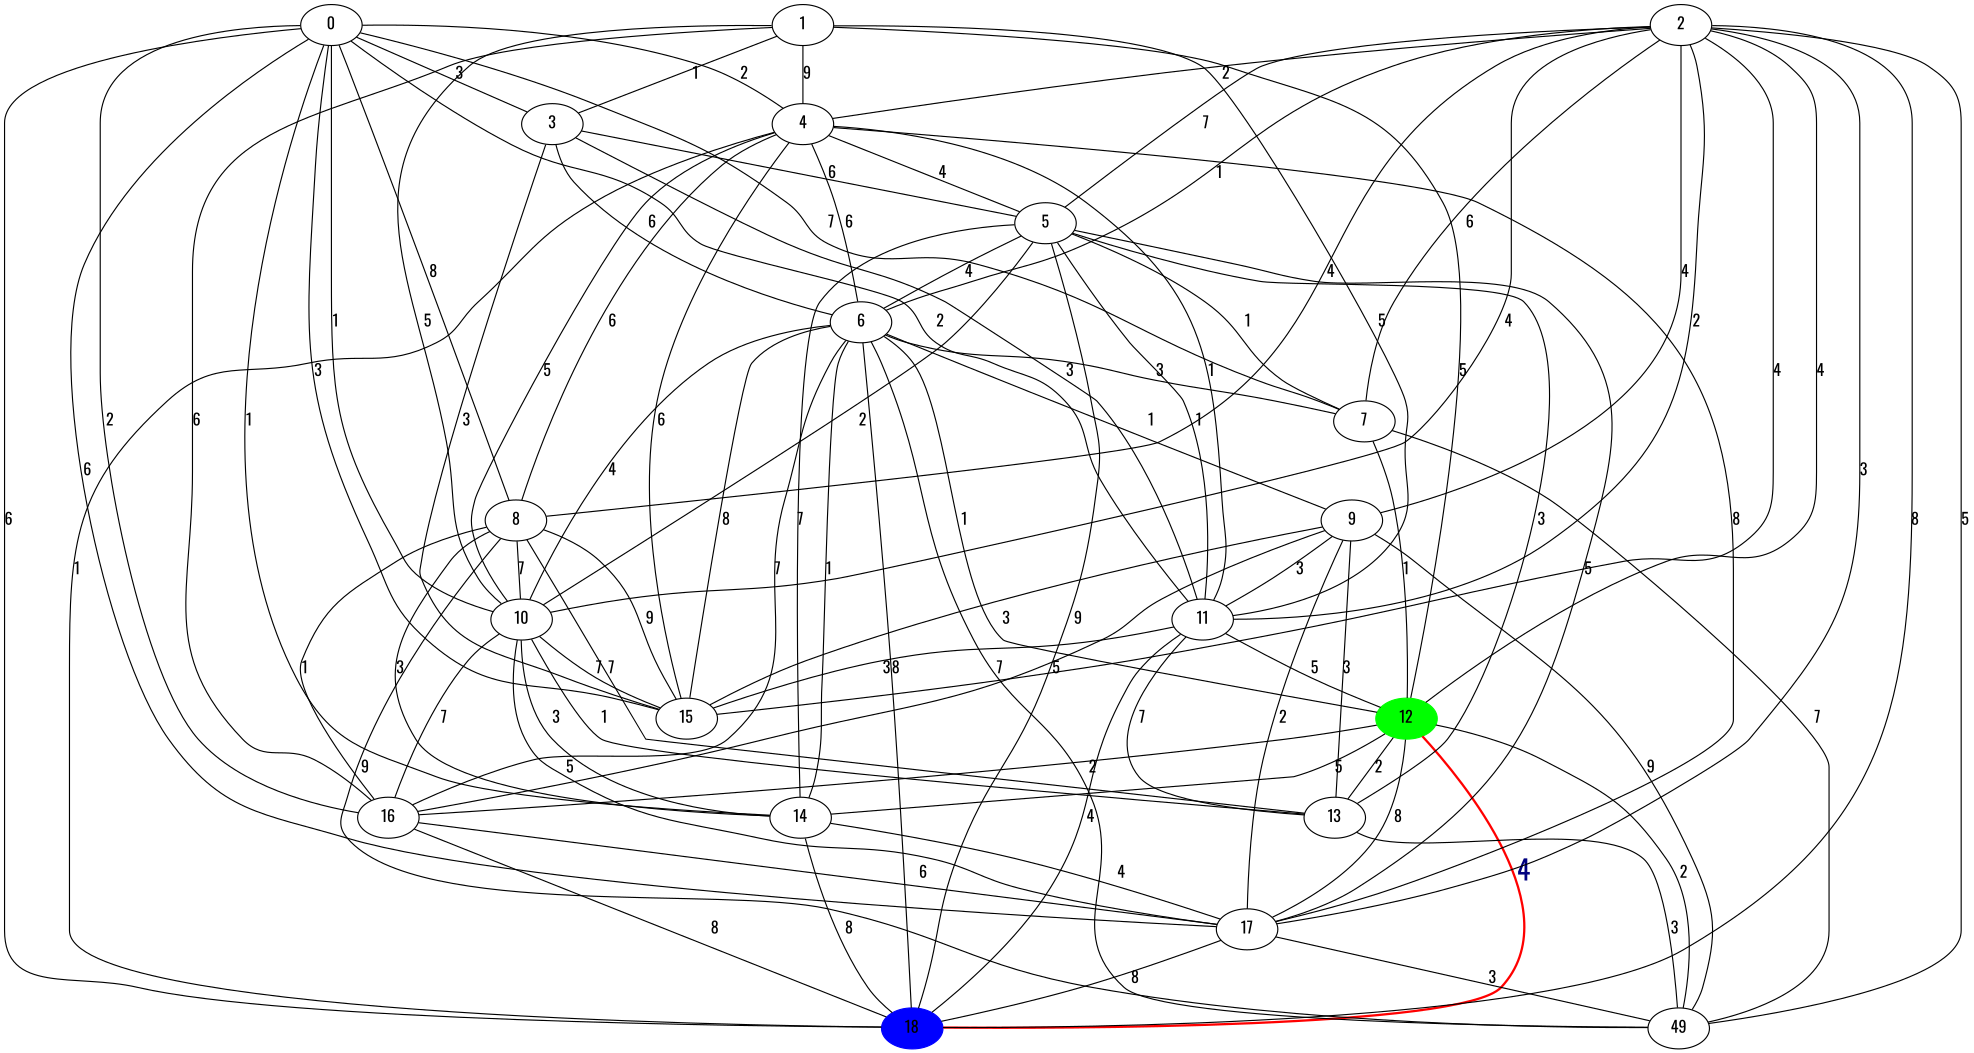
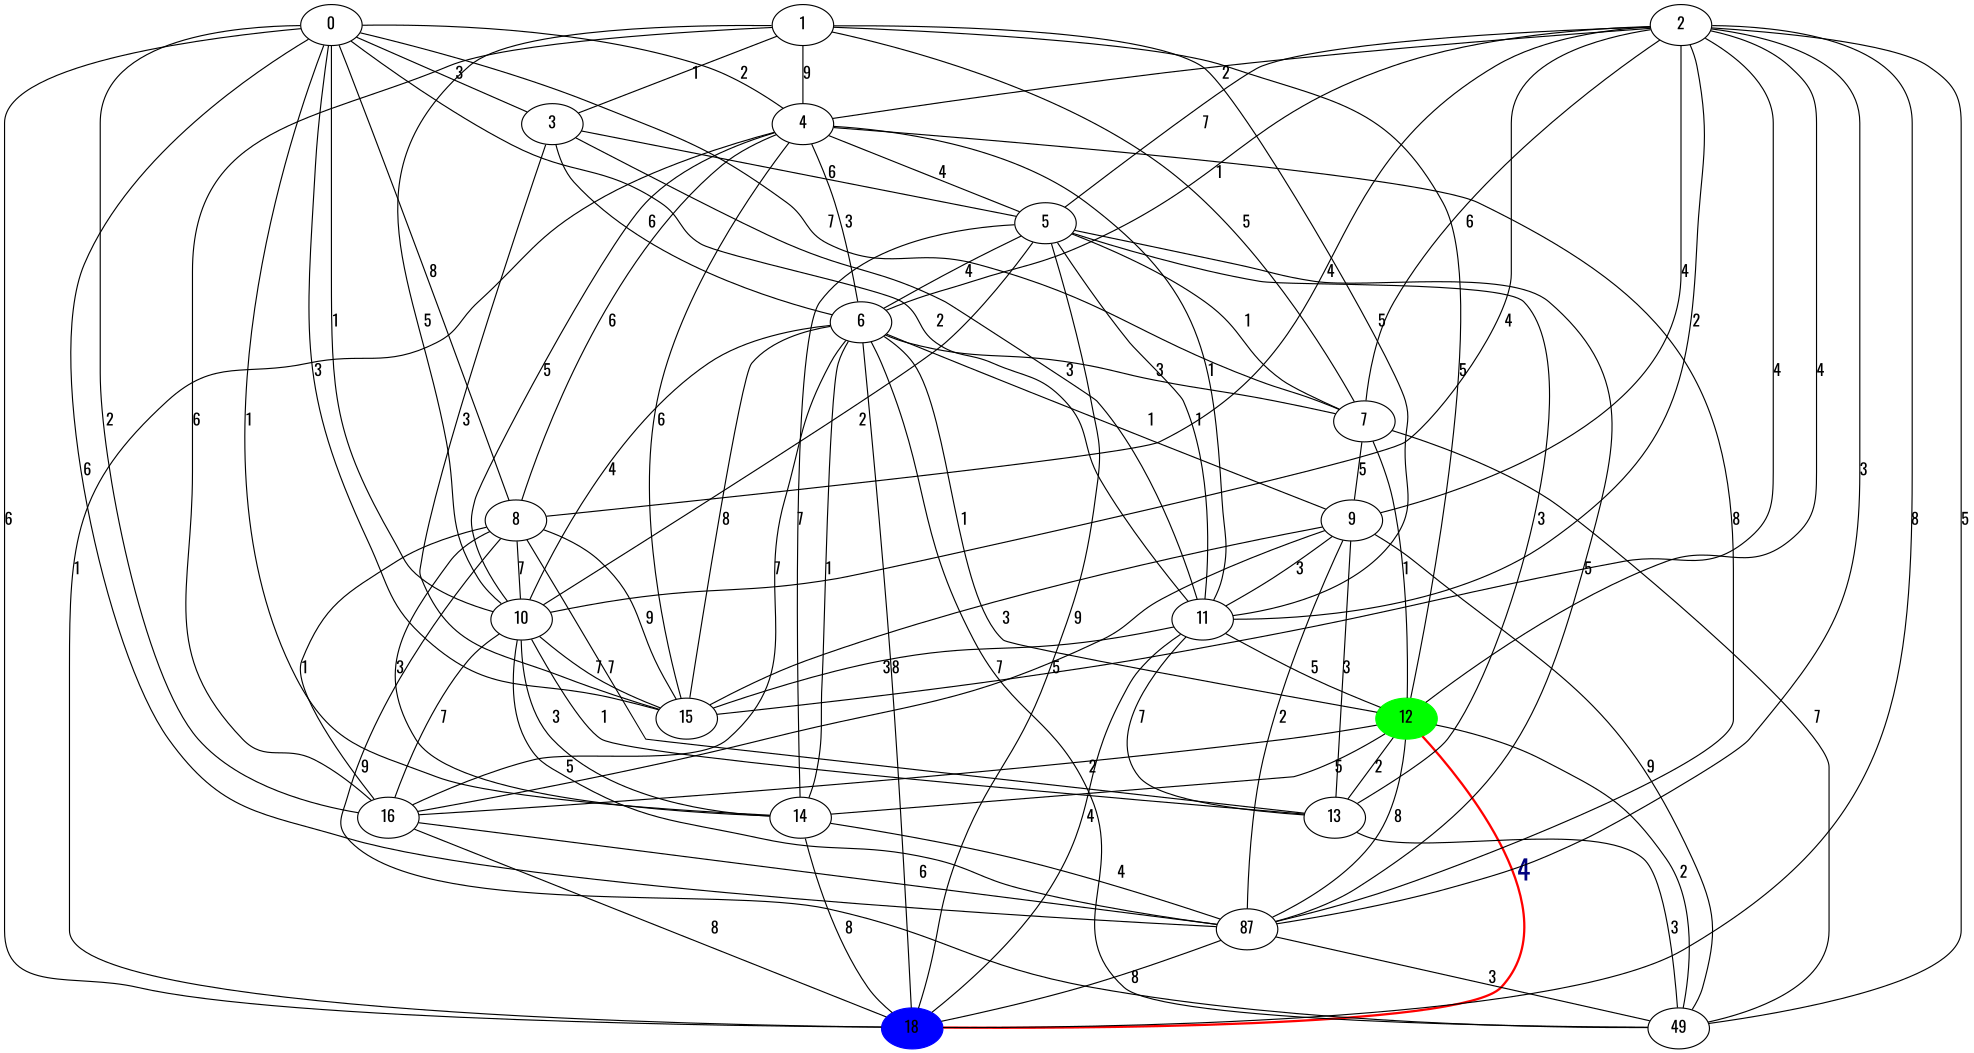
edge "1" -- "7": added, label "5"
edge "4" -- "6": label "6" -> "3"
edge "7" -- "9": added, label "5"
node "17": label "17" -> "87"
